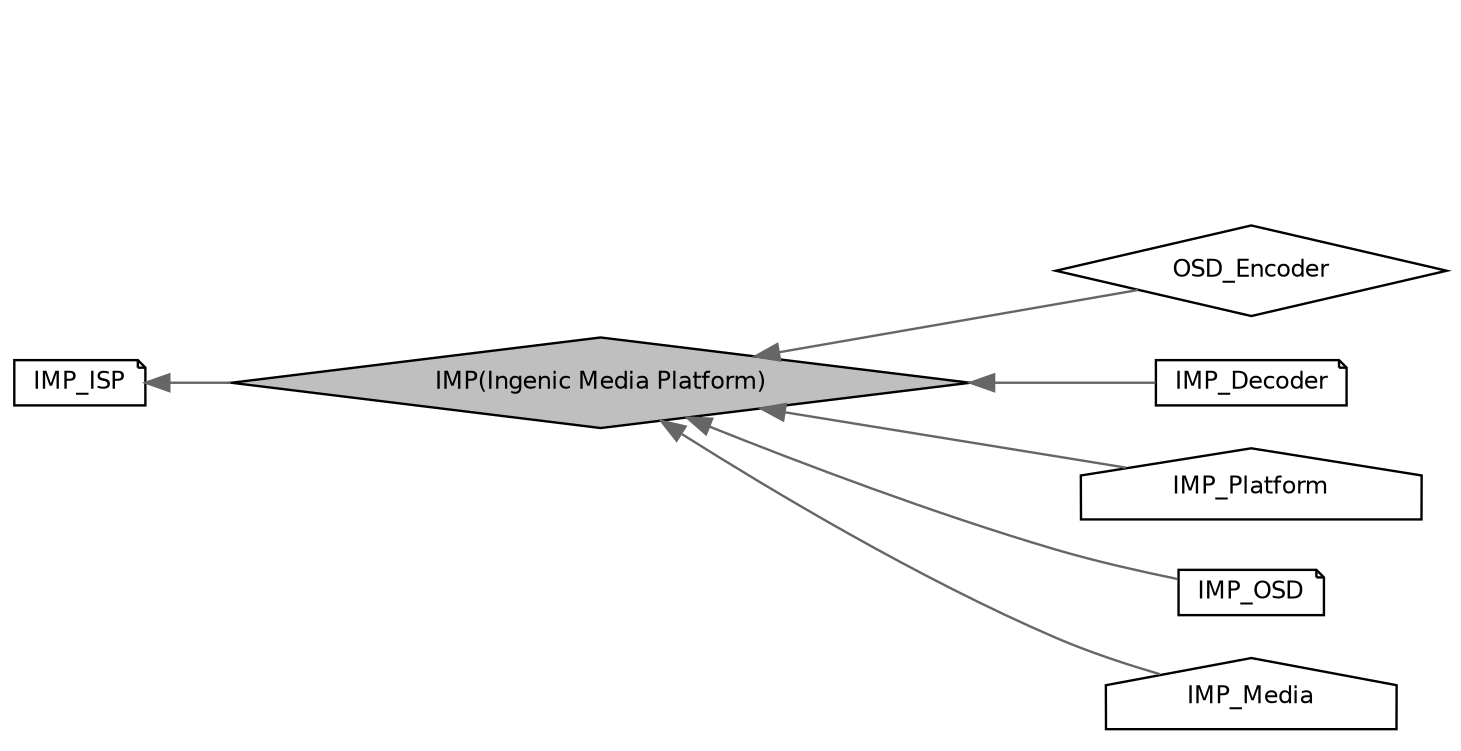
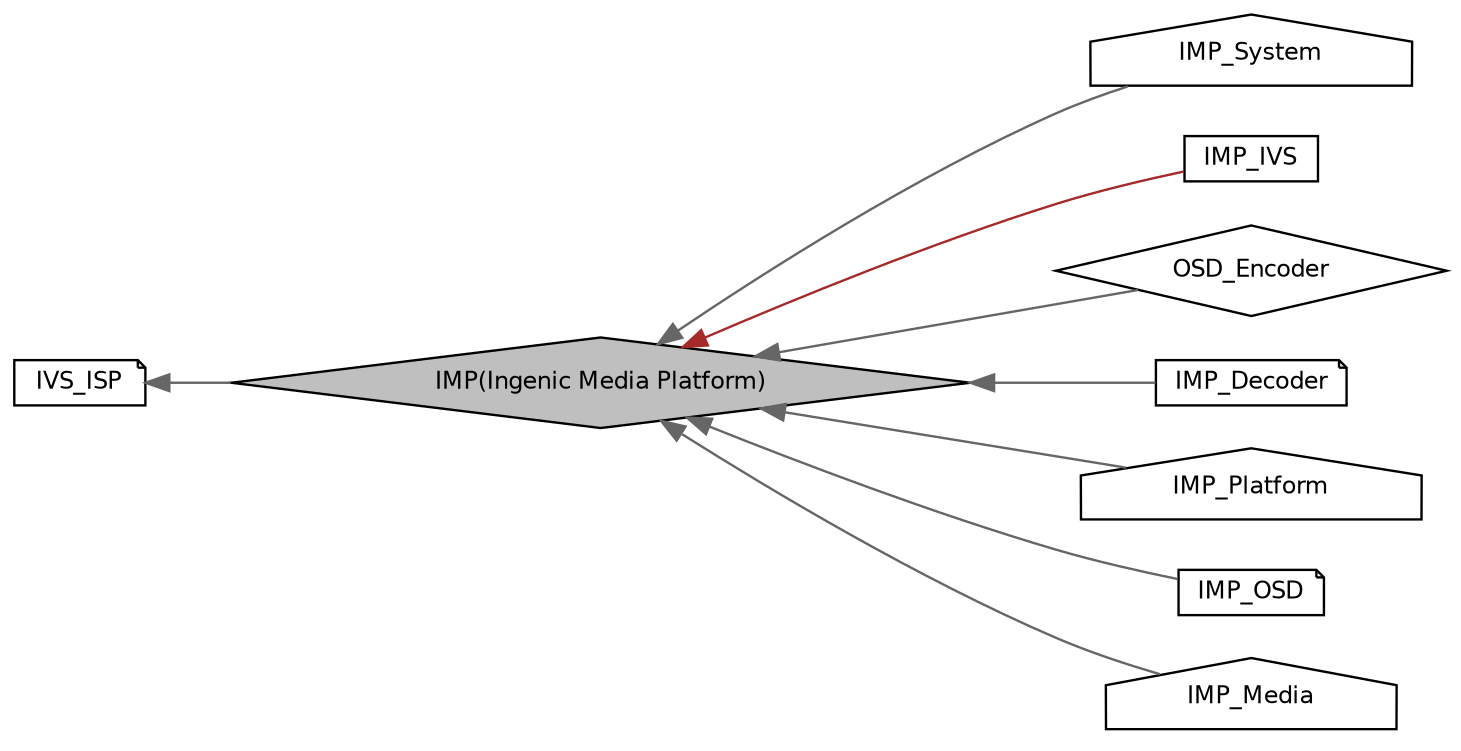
node "IMP_System": added
node "IMP_IVS": added
node "IMP_ISP": label "IMP_ISP" -> "IVS_ISP"
